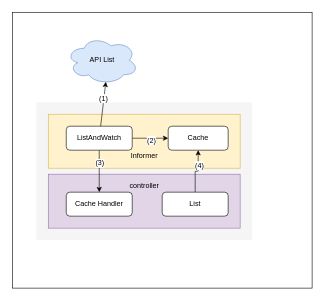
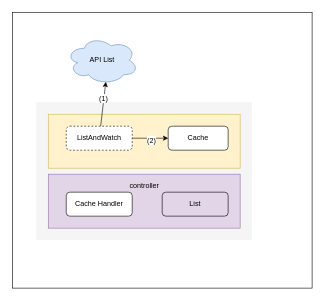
node "ListAndWatch": style solid -> dashed
node "Informer": removed
edge "ListAndWatch" -> "Cache Handler": removed, label "(3)"
edge "List" -> "Cache": removed, label "(4)"
node "List": fillcolor #ffffff -> #e1d5e7
